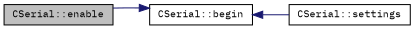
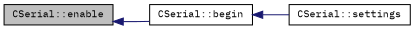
edge "CSerial::enable" -> "CSerial::begin": reversed
